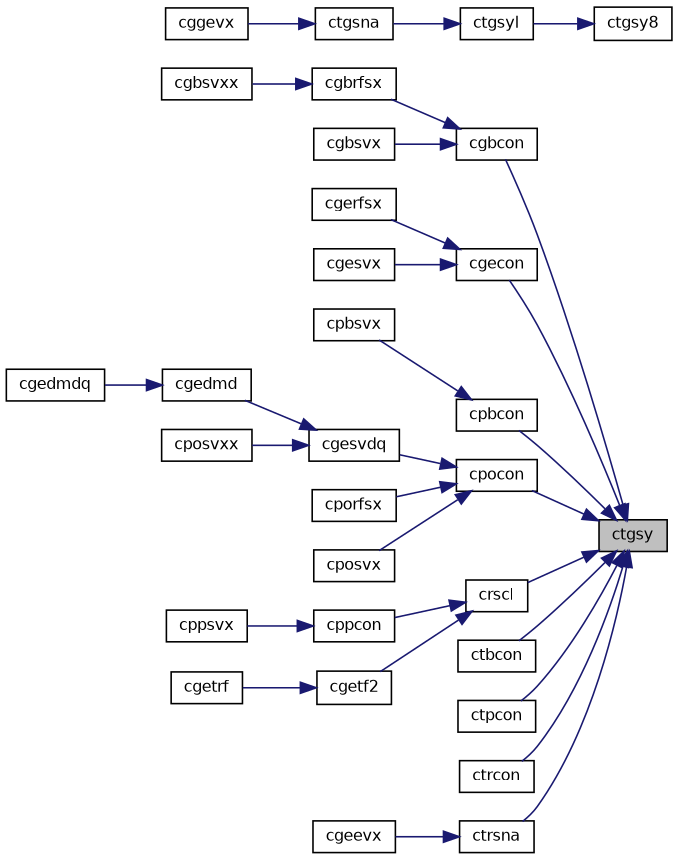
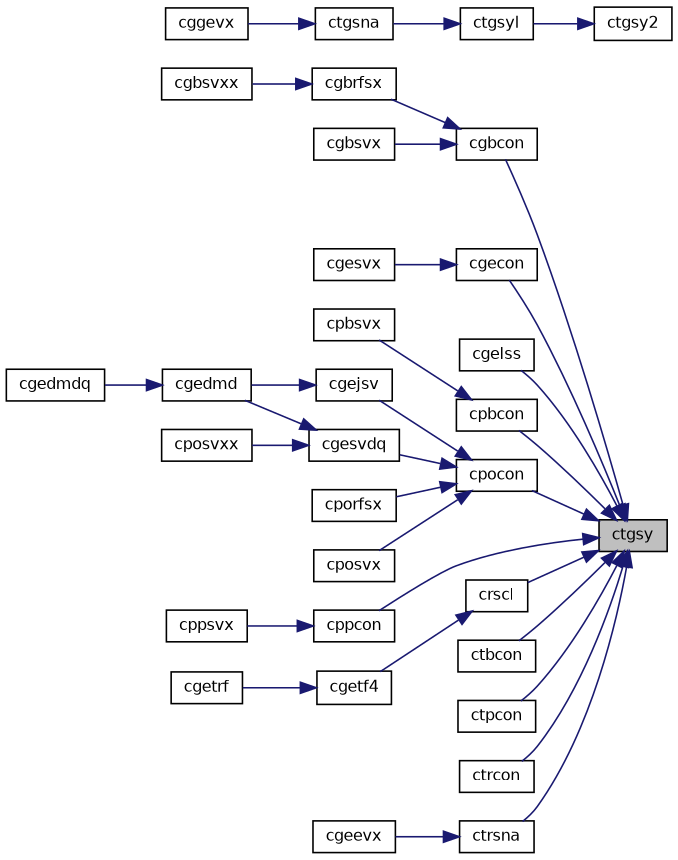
node "ctgsy8": label "ctgsy8" -> "ctgsy2"
node "cgerfsx": removed
node "cgelss": added
node "cgejsv": added
edge "cppcon" -> "crscl": now "cppcon" -> "ctgsy"
node "cgetf2": label "cgetf2" -> "cgetf4"
